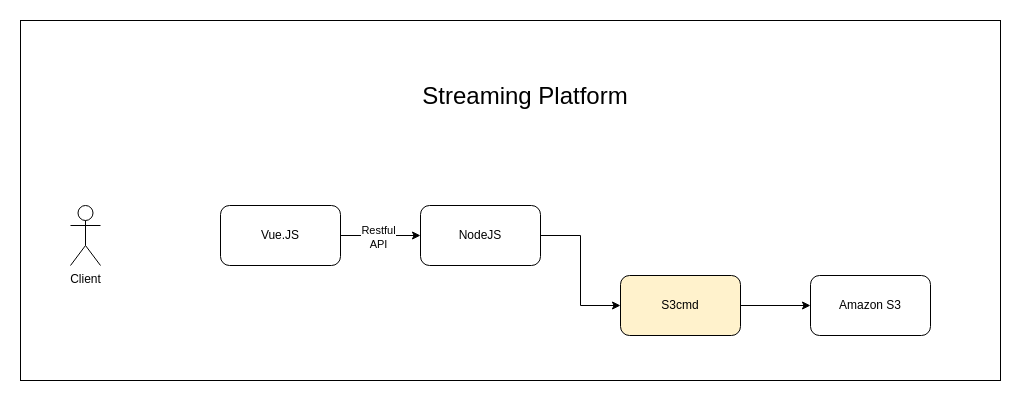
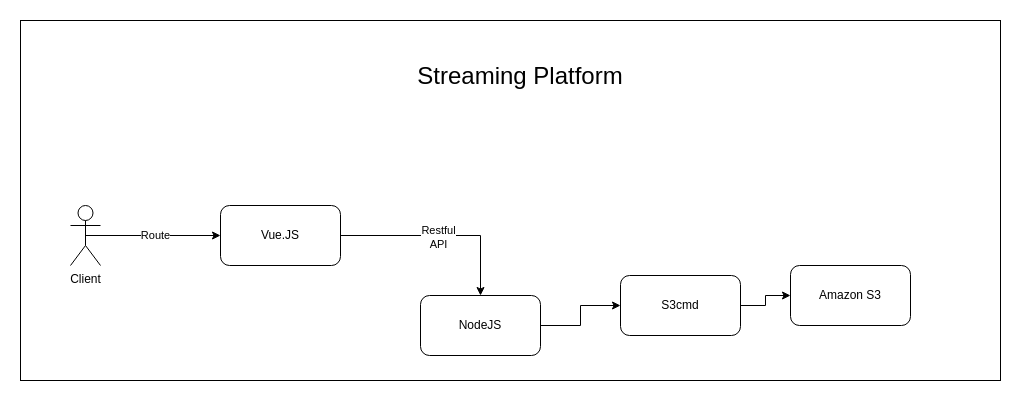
node "Streaming Platform": moved (526, 97) -> (521, 77)
edge "Client" -> "Vue.JS": added, label "Route"
node "NodeJS": moved (481, 236) -> (481, 326)
node "S3cmd": fillcolor #fff2cc -> #ffffff
node "Amazon S3": moved (871, 306) -> (851, 296)
